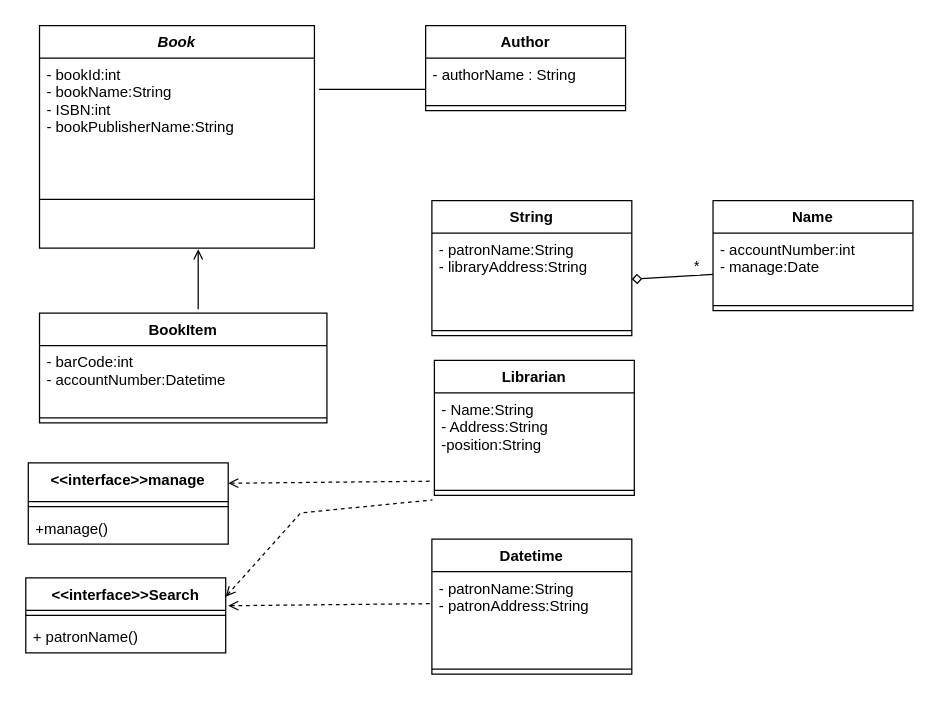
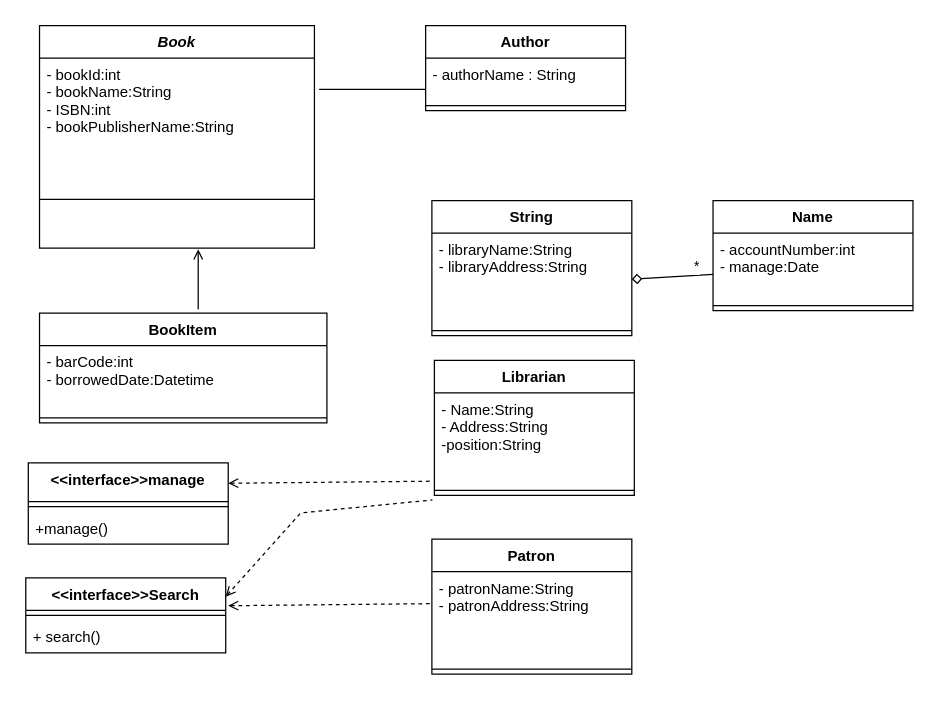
node "- patronName:String - libraryAddress:String": label "- patronName:String - libraryAddress:String" -> "- libraryName:String - libraryAddress:String"
node "- barCode:int - accountNumber:Datetime": label "- barCode:int - accountNumber:Datetime" -> "- barCode:int - borrowedDate:Datetime"
node "Datetime": label "Datetime" -> "Patron"
node "+ patronName()": label "+ patronName()" -> "+ search()"
